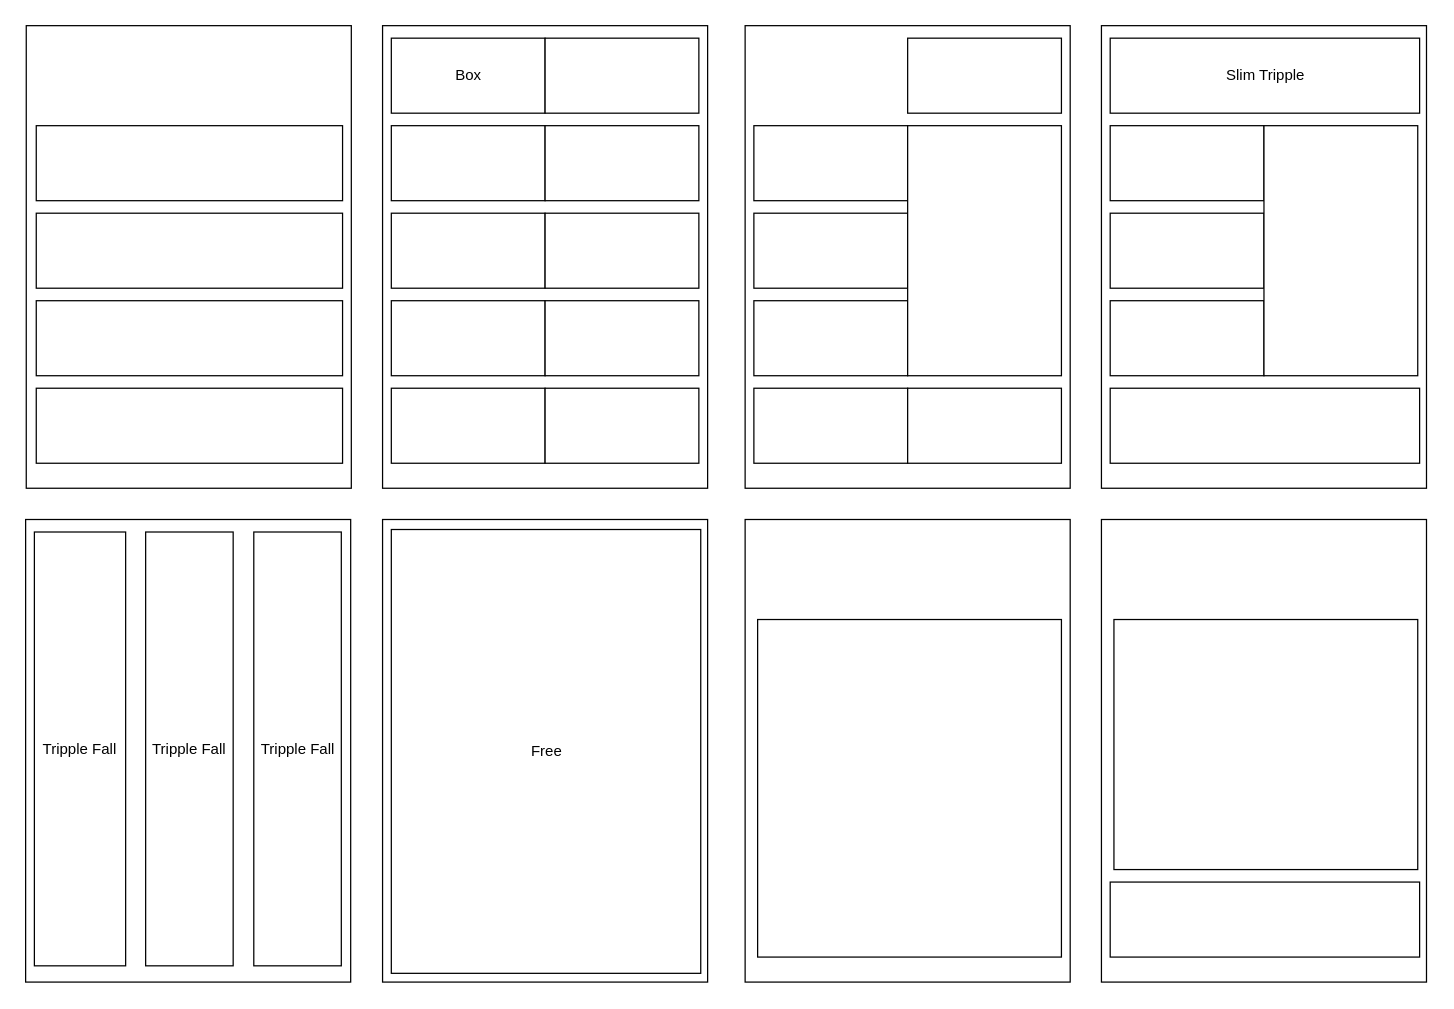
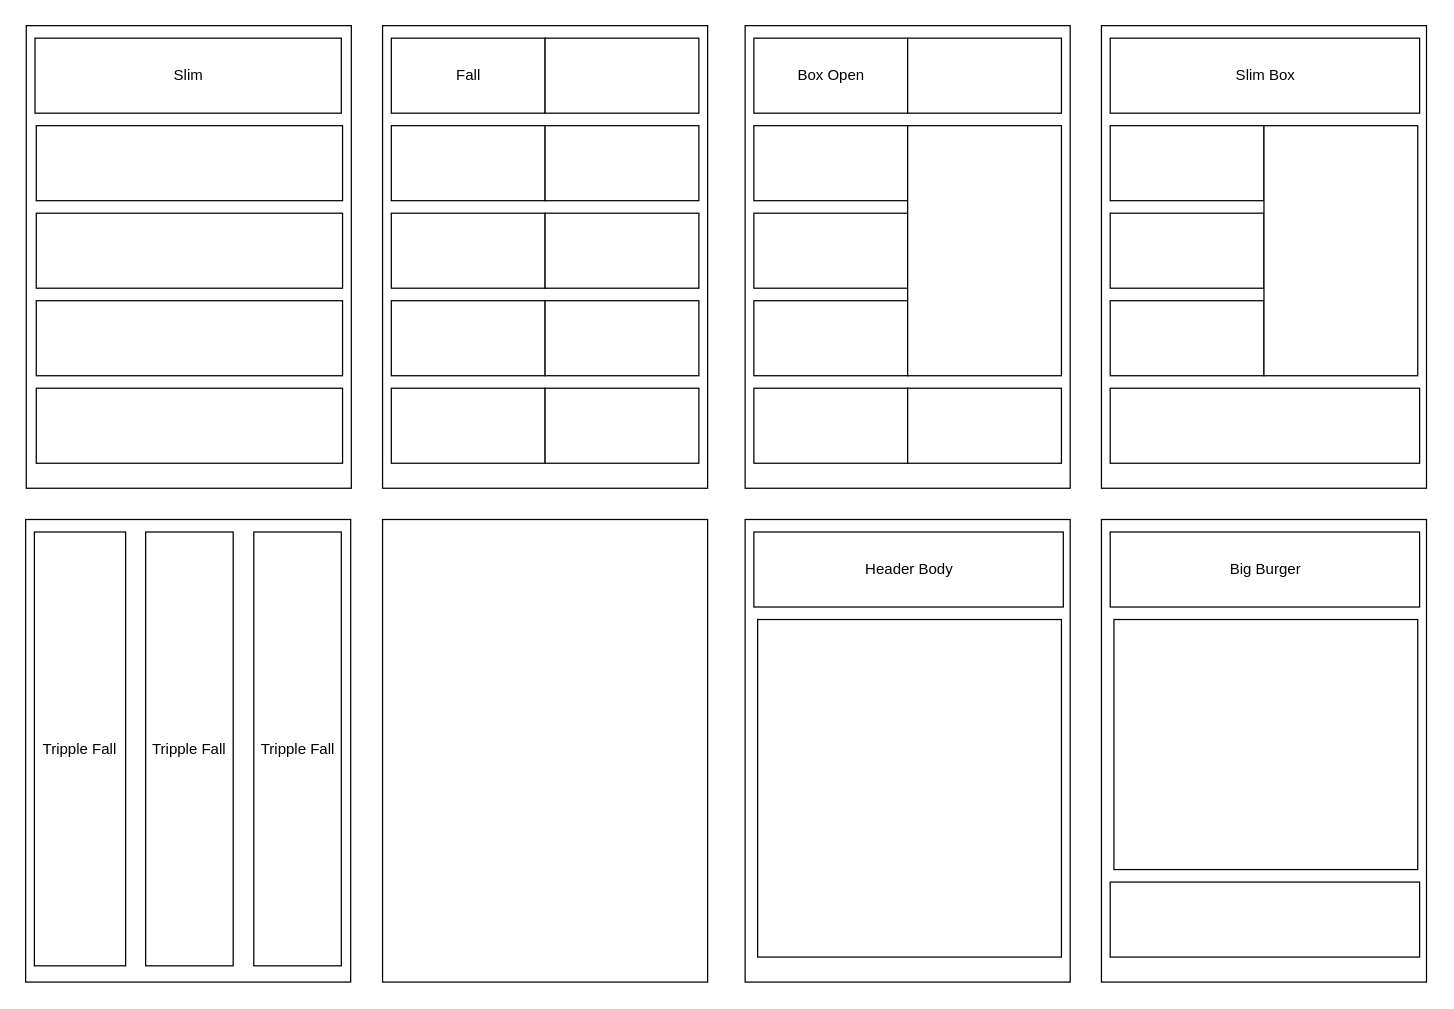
node "Slim": added
node "Box": label "Box" -> "Fall"
node "Box Open": added
node "Slim Tripple": label "Slim Tripple" -> "Slim Box"
node "Header Body": added
node "Big Burger": added
node "Free": removed
